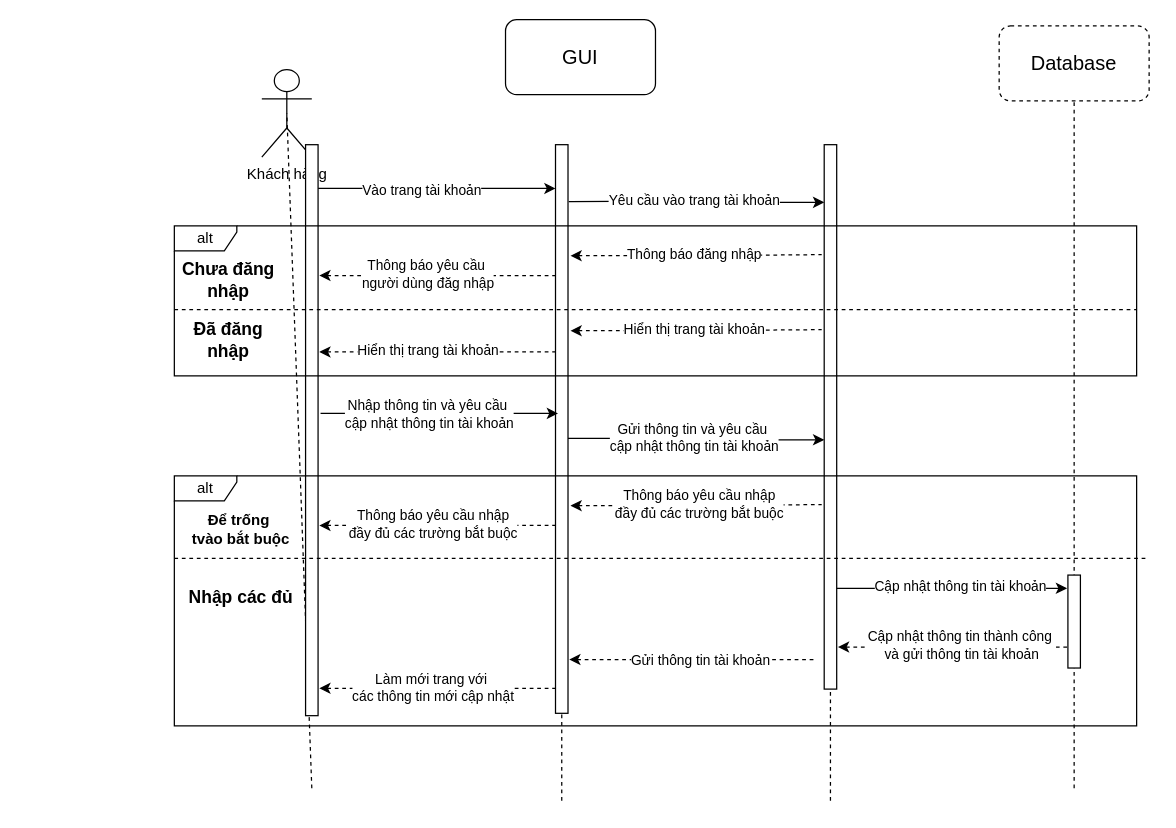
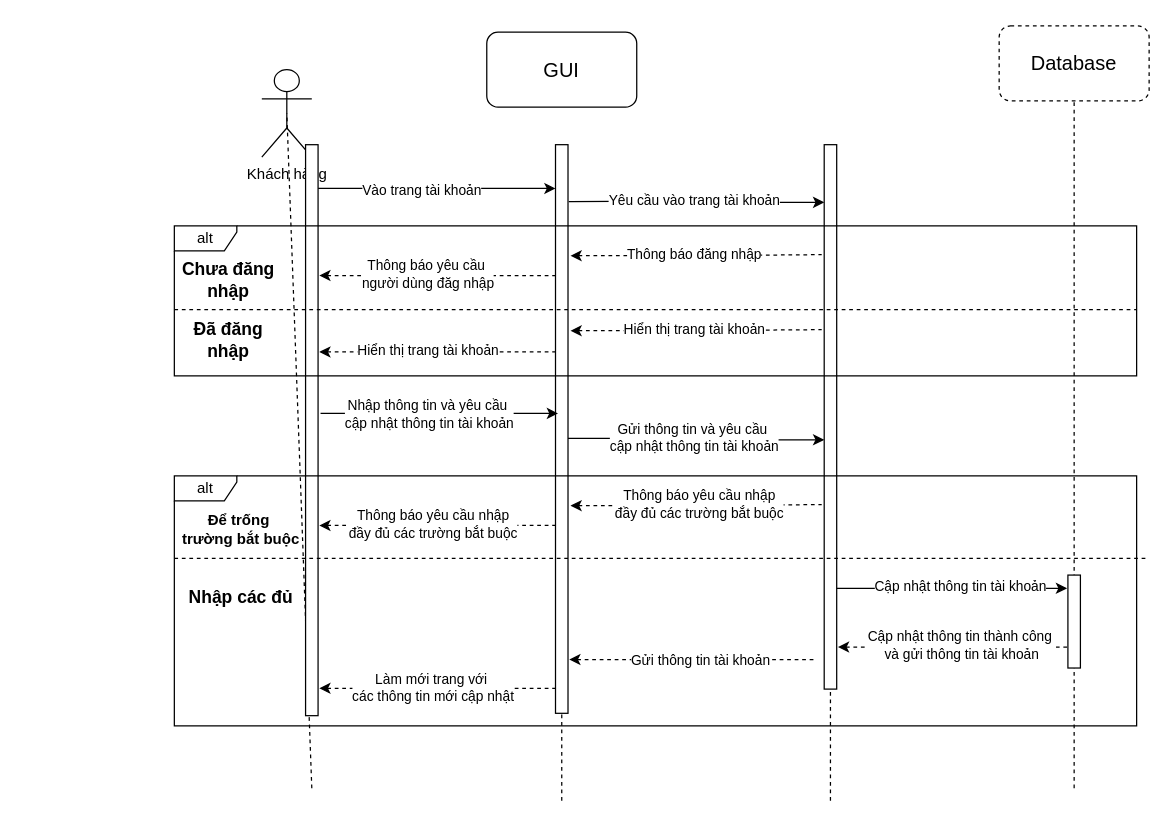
node "GUI": moved (581, 57) -> (562, 69)
node "Để trống tvào bắt buộc": label "Để trống tvào bắt buộc" -> "Để trống trường bắt buộc"
